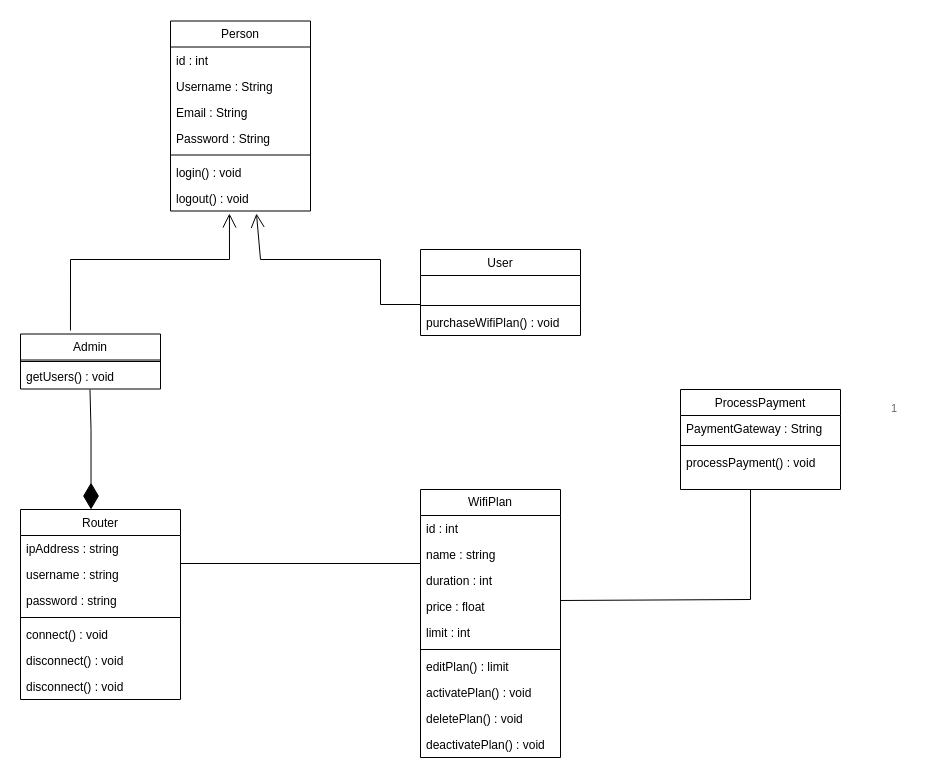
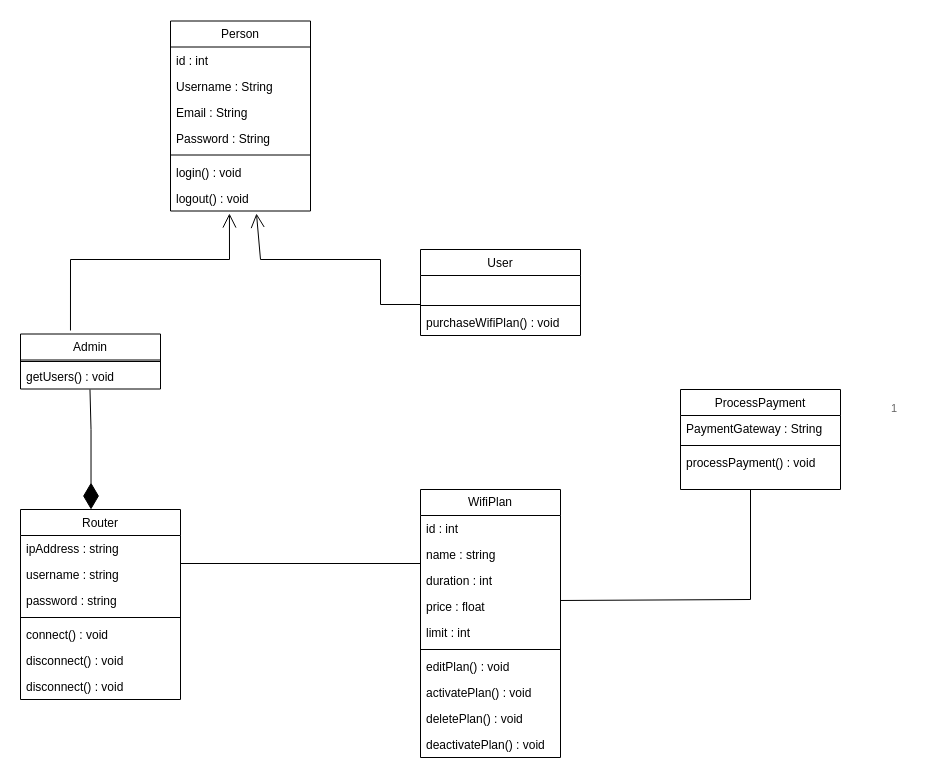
node "editPlan() : limit": label "editPlan() : limit" -> "editPlan() : void"
